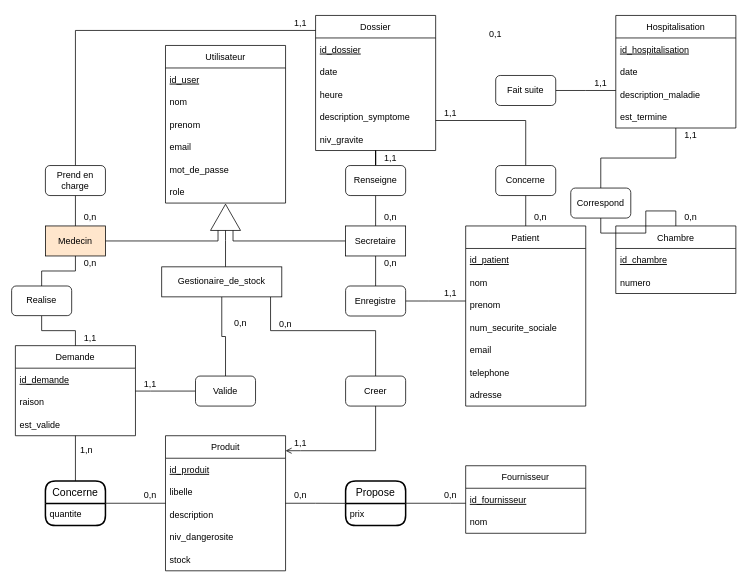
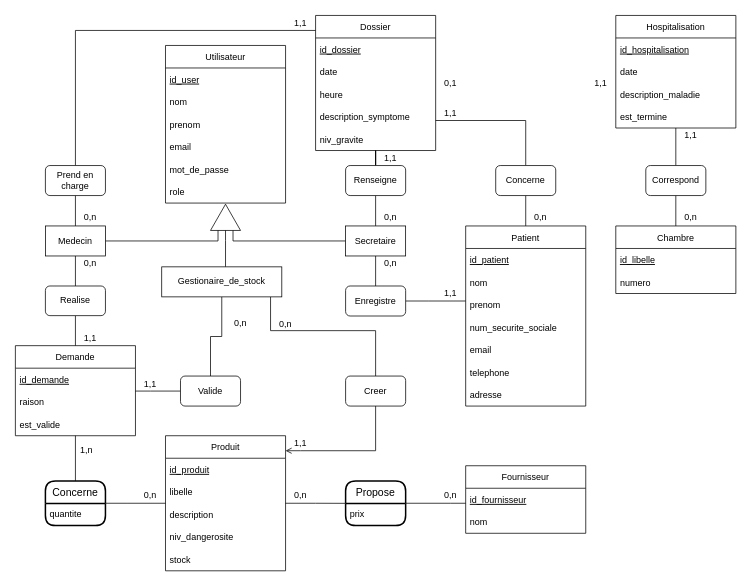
node "0,1": moved (495, 34) -> (450, 83)
node "Fait suite": removed
edge "Hospitalisation" -- "Fait suite": removed
node "Correspond": moved (600, 203) -> (675, 180)
node "Medecin": fillcolor #ffe6cc -> #ffffff
node "id_chambre": label "id_chambre" -> "id_libelle"
node "Realise": moved (42, 301) -> (75, 301)
node "Valide": moved (225, 391) -> (210, 391)
